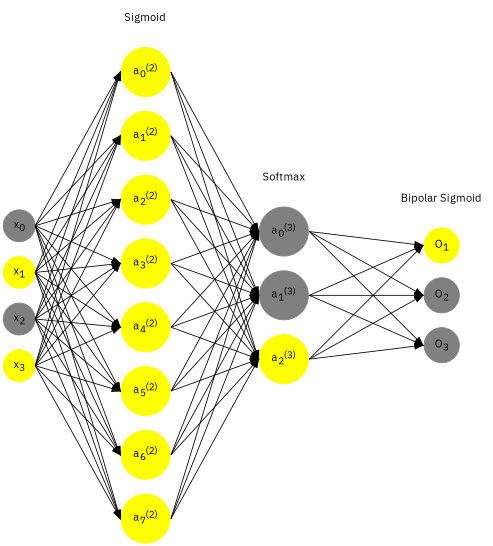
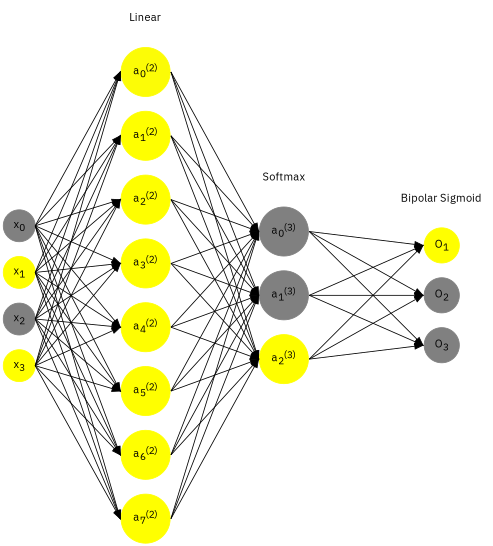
node "Sigmoid": label "Sigmoid" -> "Linear"
